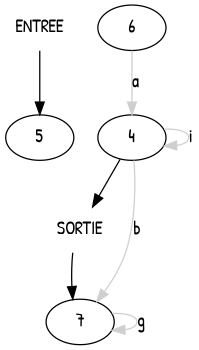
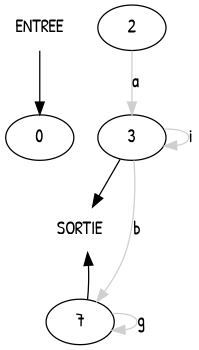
node "6": label "6" -> "2"
node "5": label "5" -> "0"
node "4": label "4" -> "3"
edge "SORTIE" -> "7": reversed
